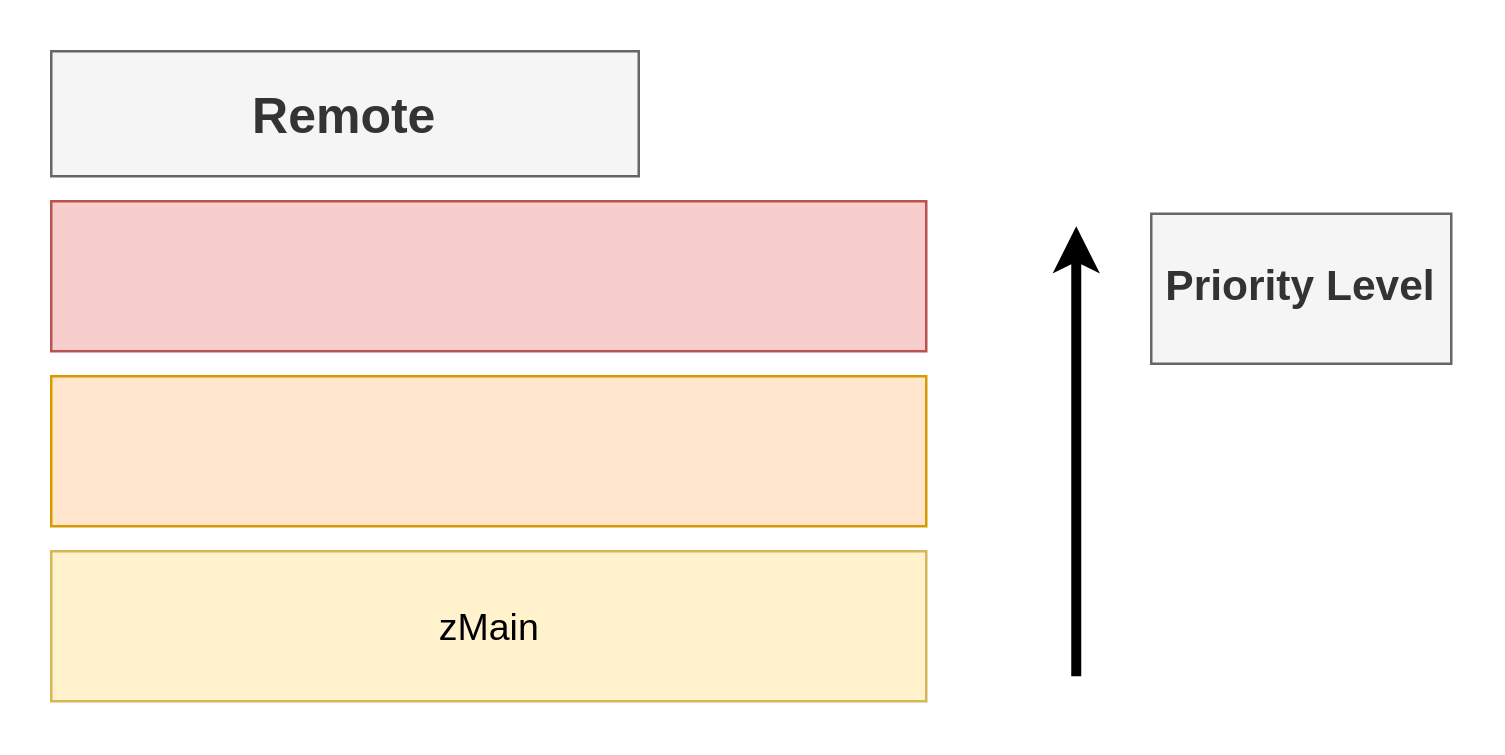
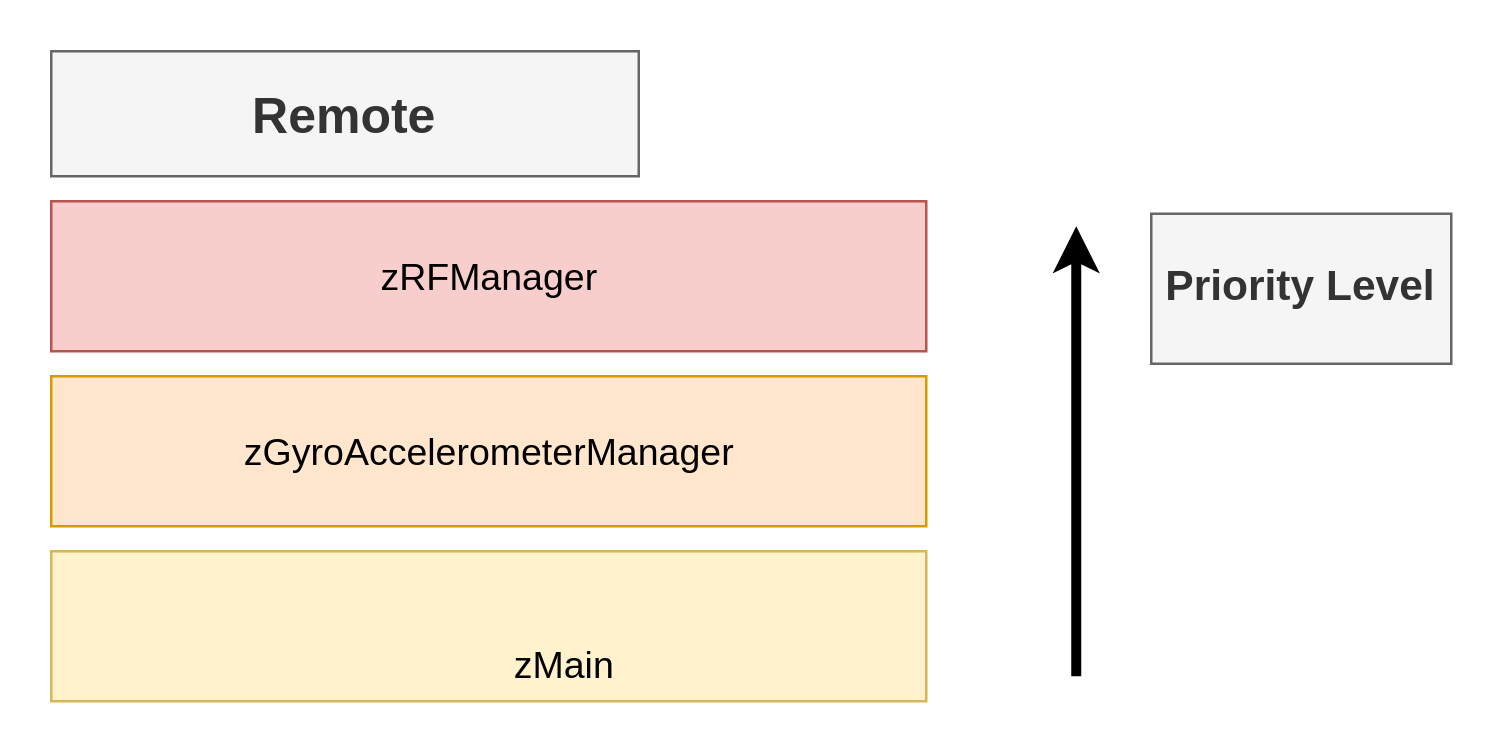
node "zRFManager": added
node "zGyroAccelerometerManager": added
node "zMain": moved (489, 626) -> (564, 664)
